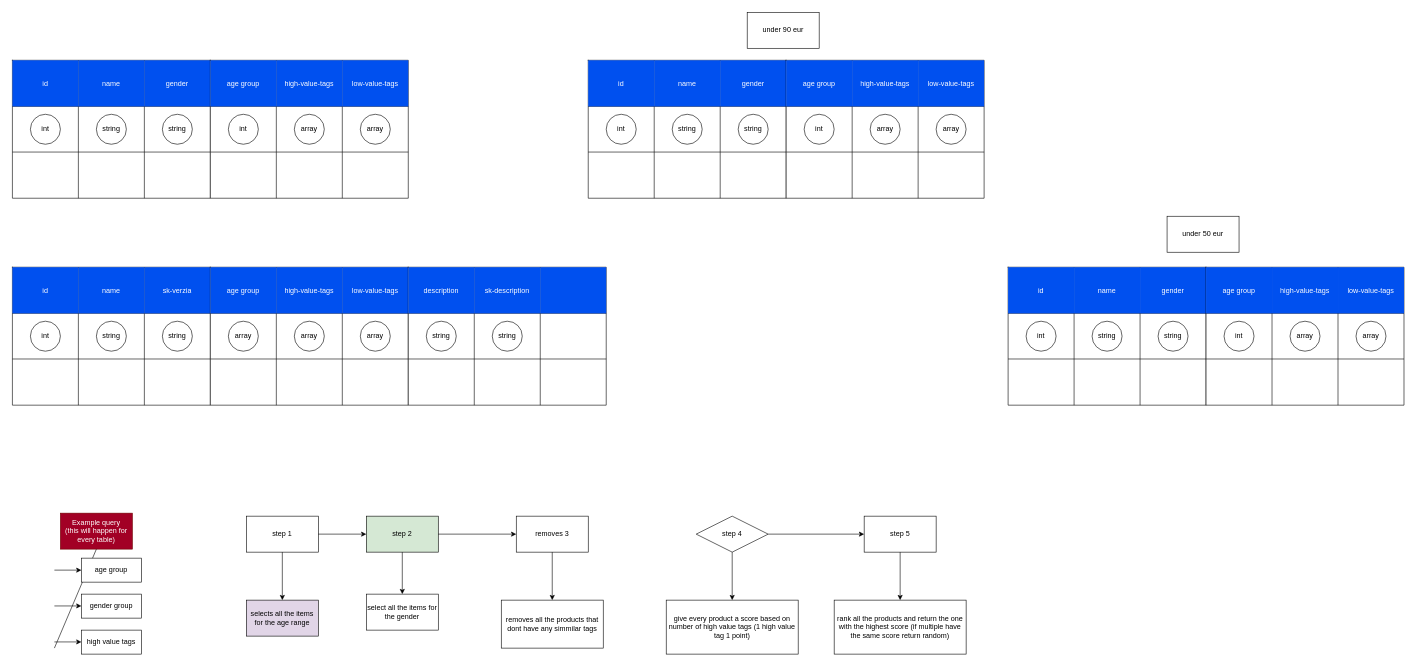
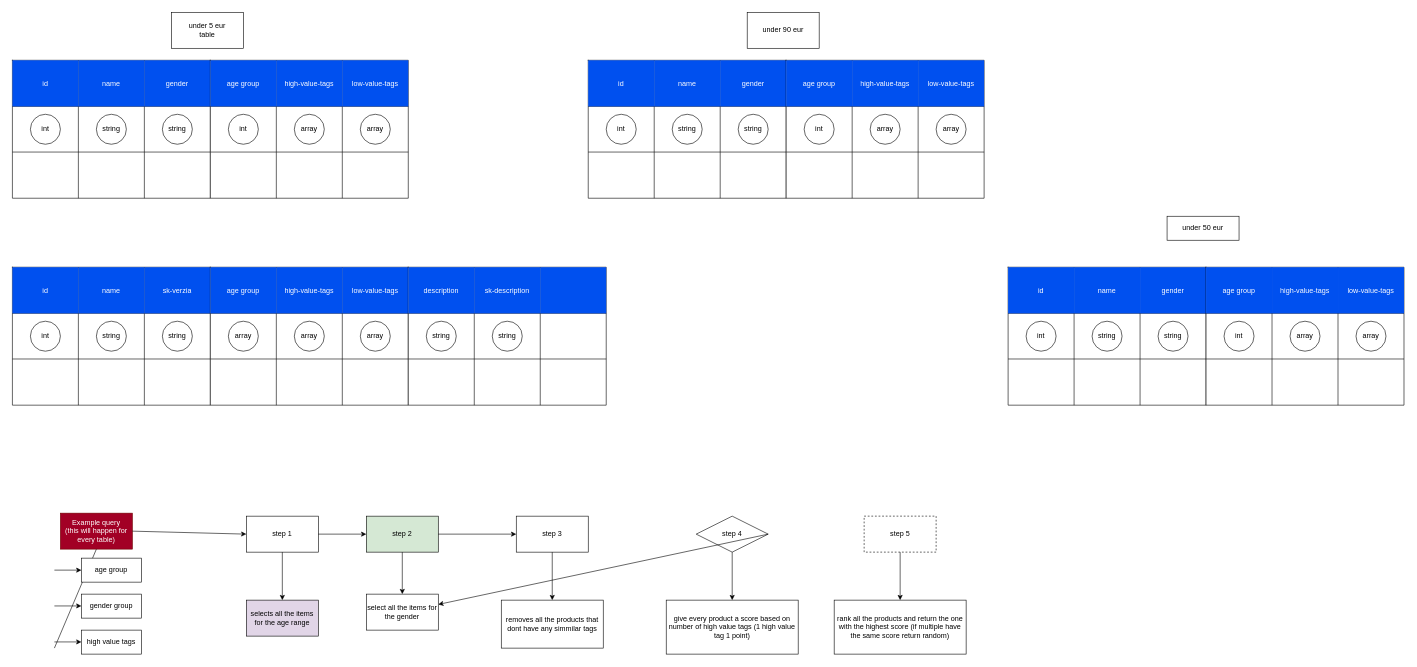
node "under 5 eur table": added
node "under 50 eur": size 72x36 -> 72x24
edge "Example query (this will happen for every table)" -> "step 1": added
node "removes 3": label "removes 3" -> "step 3"
edge "step 4" -> "step 5": now "step 4" -> "select all the items for the gender"
node "step 5": style solid -> dashed
